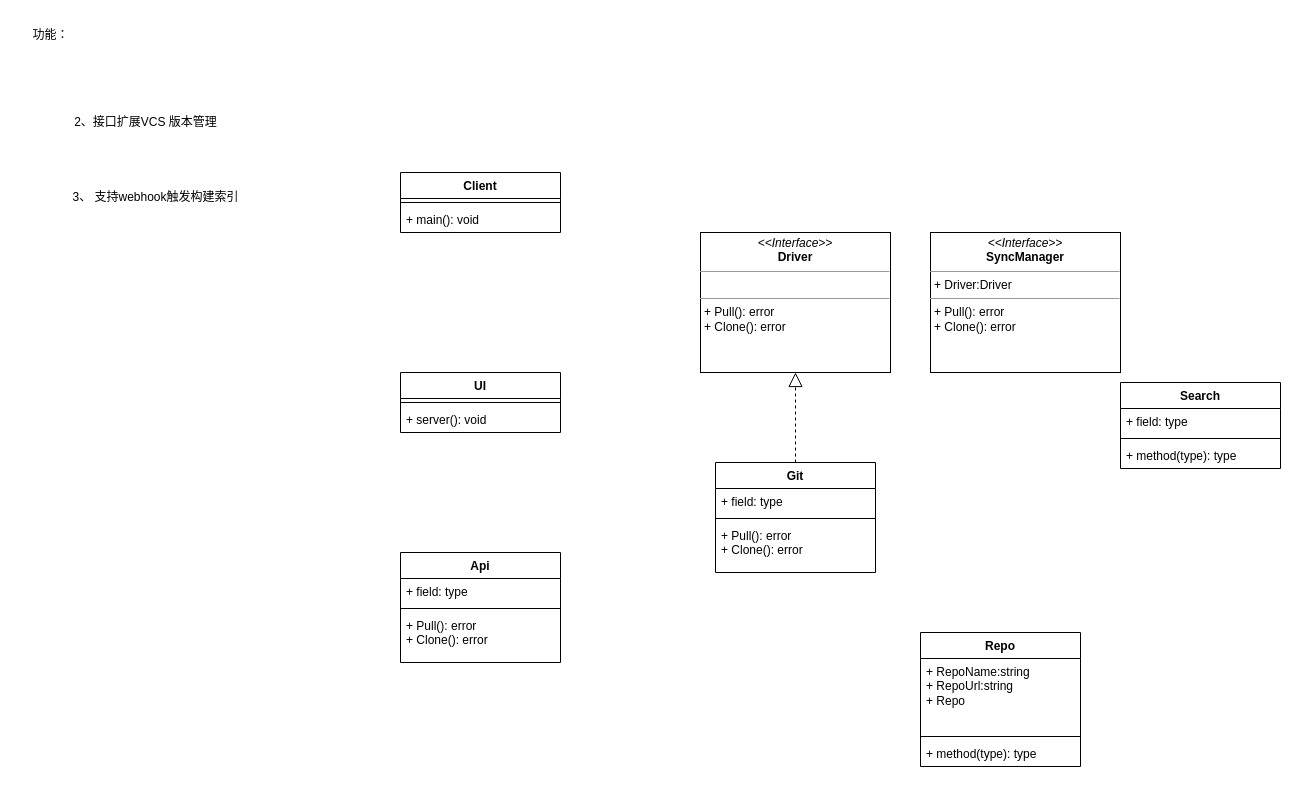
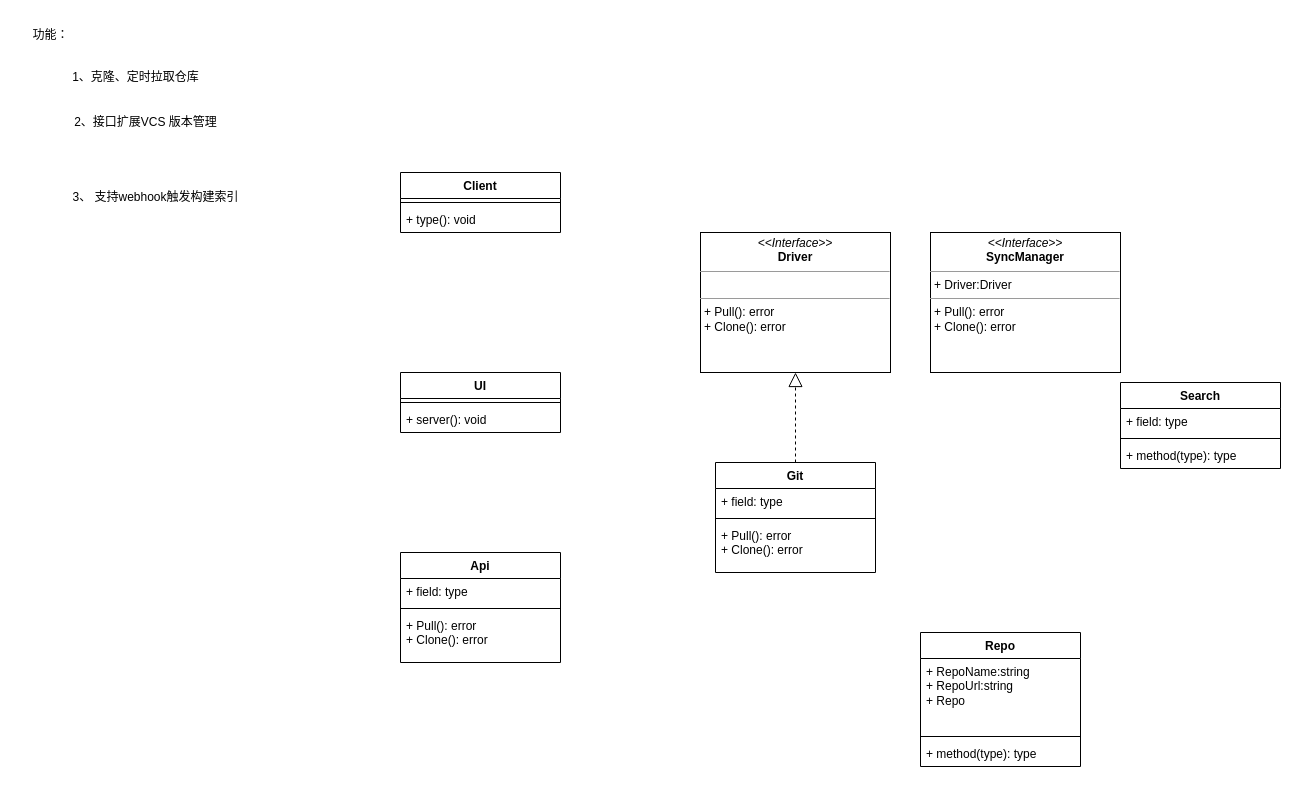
node "1、克隆、定时拉取仓库": added
node "+ main(): void": label "+ main(): void" -> "+ type(): void"
